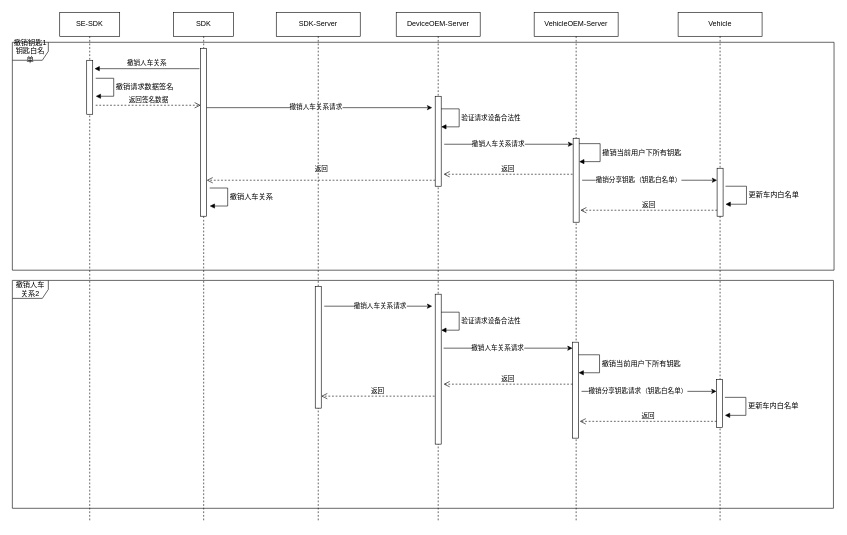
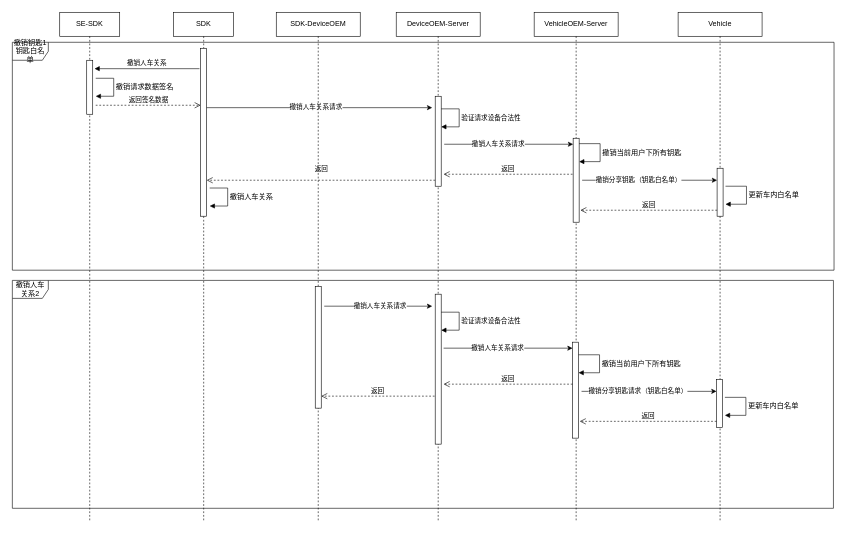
node "SDK-Server": label "SDK-Server" -> "SDK-DeviceOEM"
